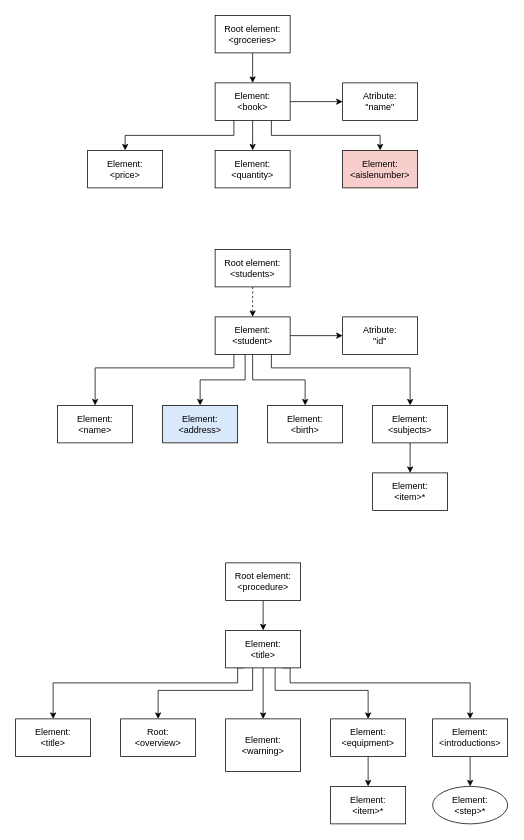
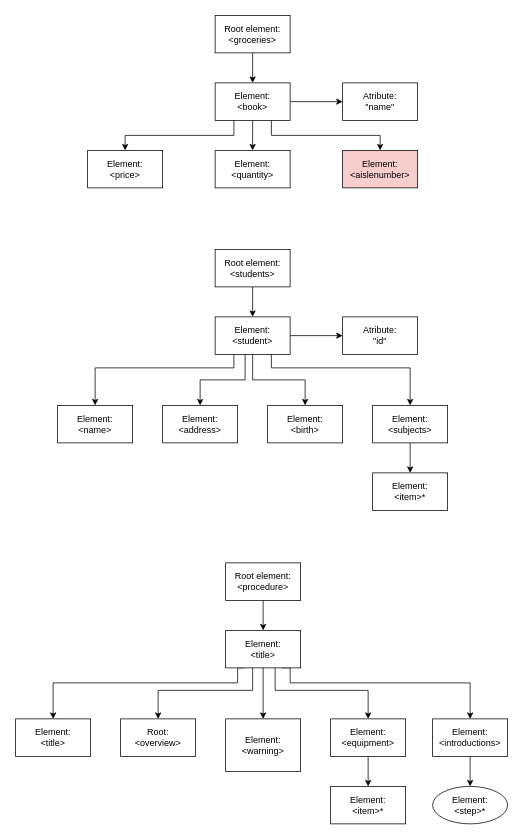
edge "Root element: <students>" -> "Element: <student>": style dashed -> solid
node "Element: <address>": fillcolor #dae8fc -> #ffffff
